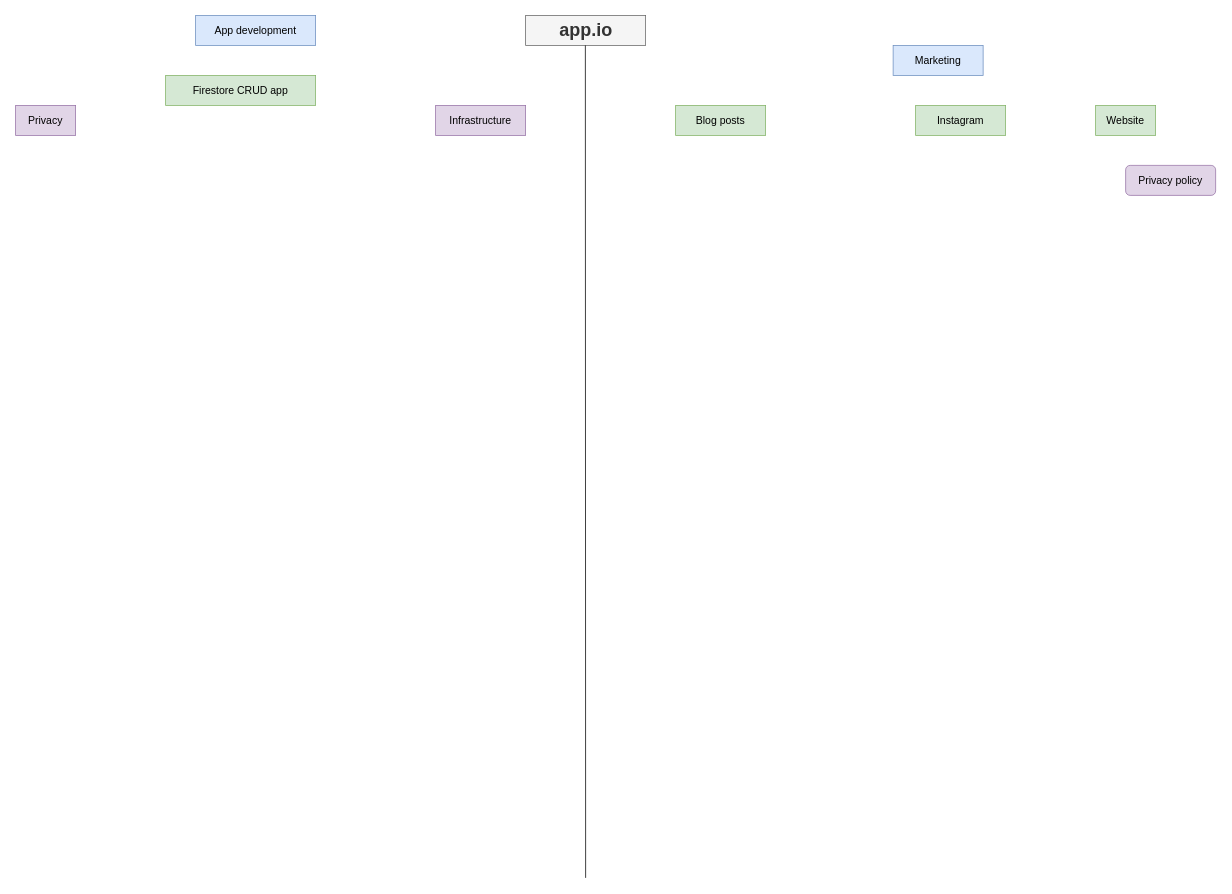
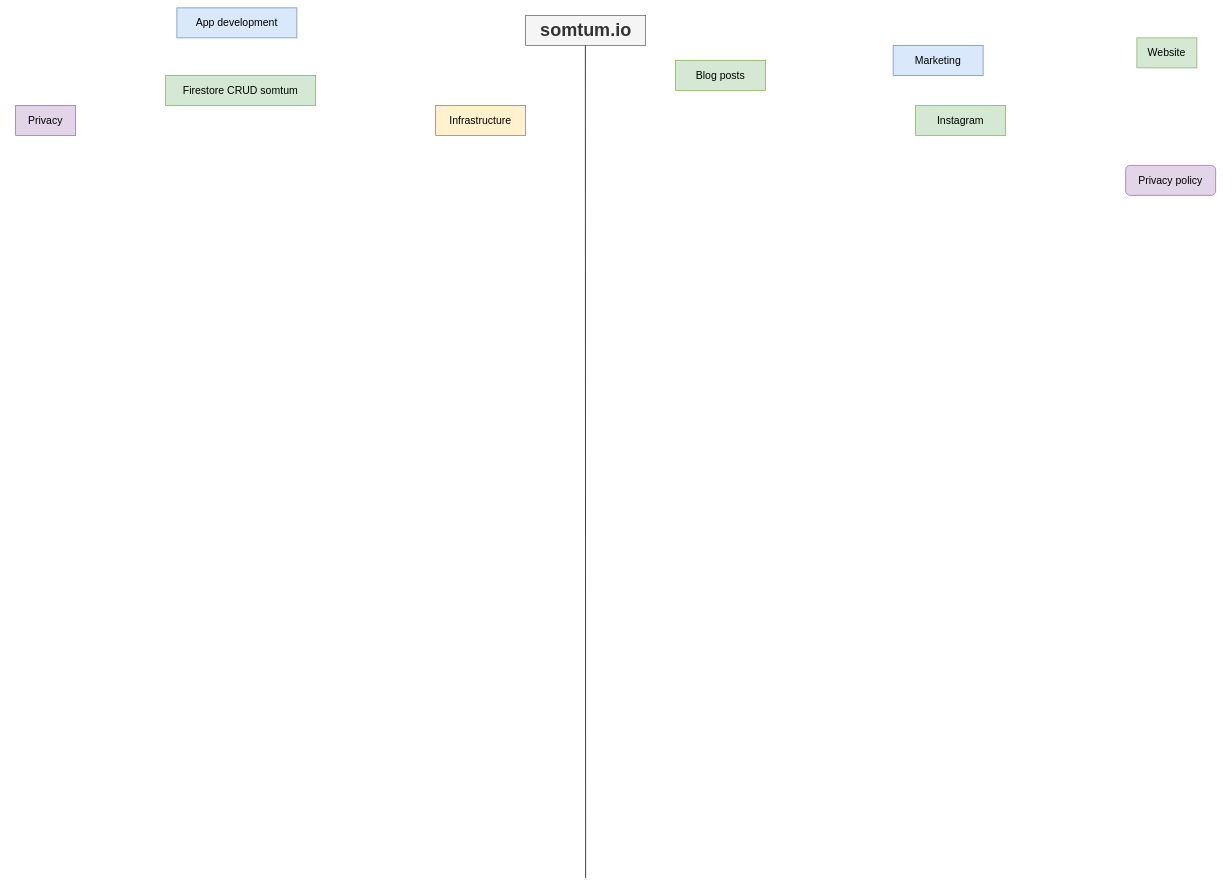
node "App development": moved (255, 30) -> (237, 23)
node "app.io": label "app.io" -> "somtum.io"
node "Firestore CRUD app": label "Firestore CRUD app" -> "Firestore CRUD somtum"
node "Infrastructure": fillcolor #e1d5e7 -> #fff2cc
node "Blog posts": moved (720, 120) -> (720, 75)
node "Website": moved (1125, 120) -> (1167, 53)
